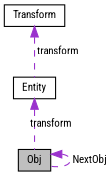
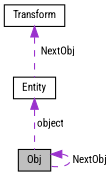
edge "Entity" -> "Transform": label " transform" -> " NextObj"
edge "Obj" -> "Entity": label " transform" -> " object"
